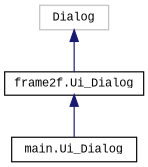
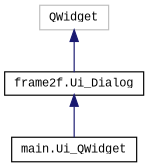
node "Dialog": label "Dialog" -> "QWidget"
node "main.Ui_Dialog": label "main.Ui_Dialog" -> "main.Ui_QWidget"
